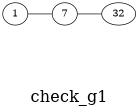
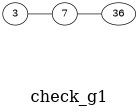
node "1": label "1" -> "3"
node "32": label "32" -> "36"
